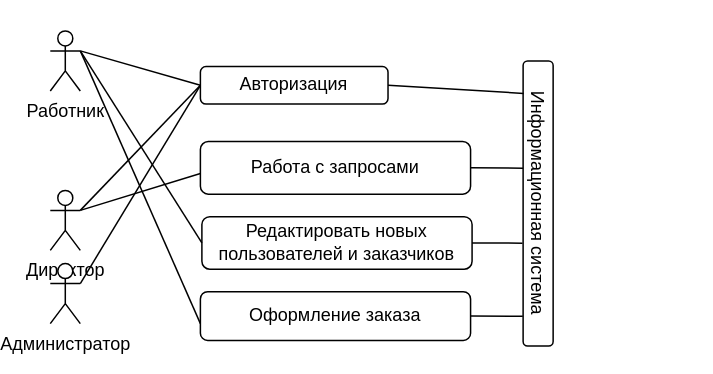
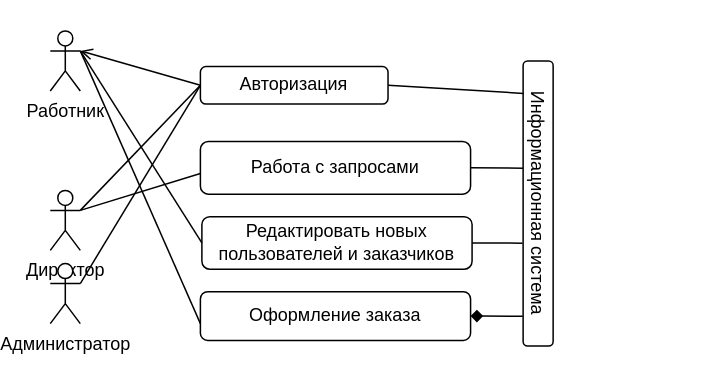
edge "Работник" -- "Авторизация": arrowhead none -> open
edge "Информационная система" -- "Оформление заказа": arrowhead none -> diamond
